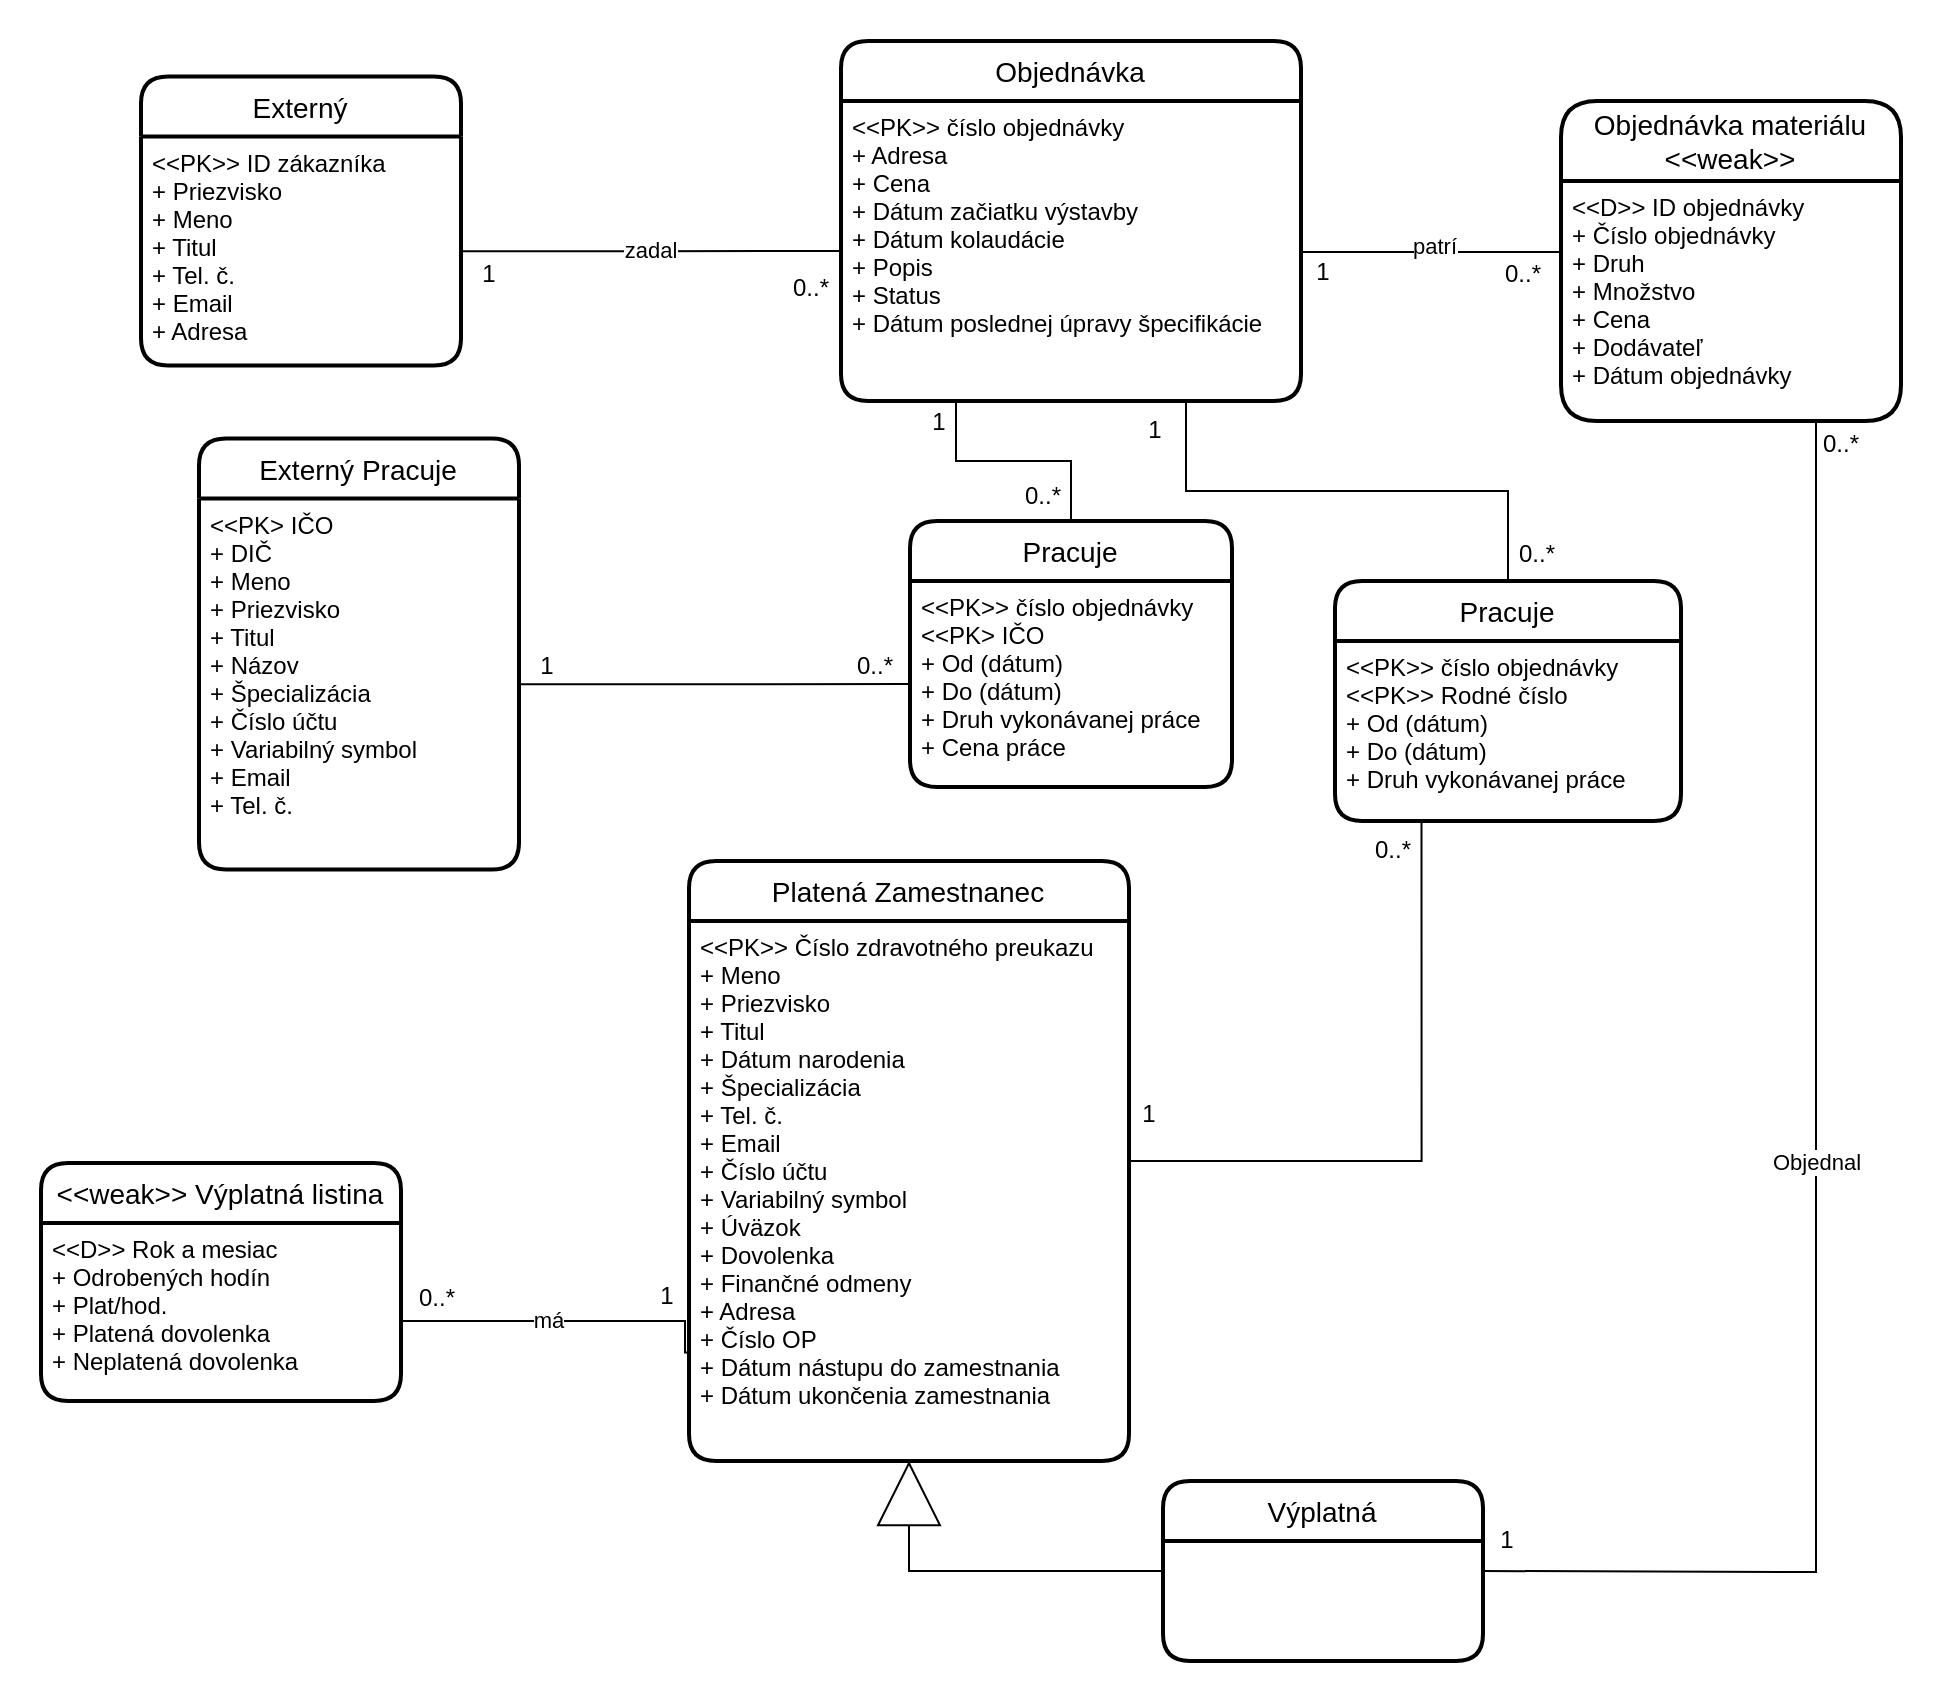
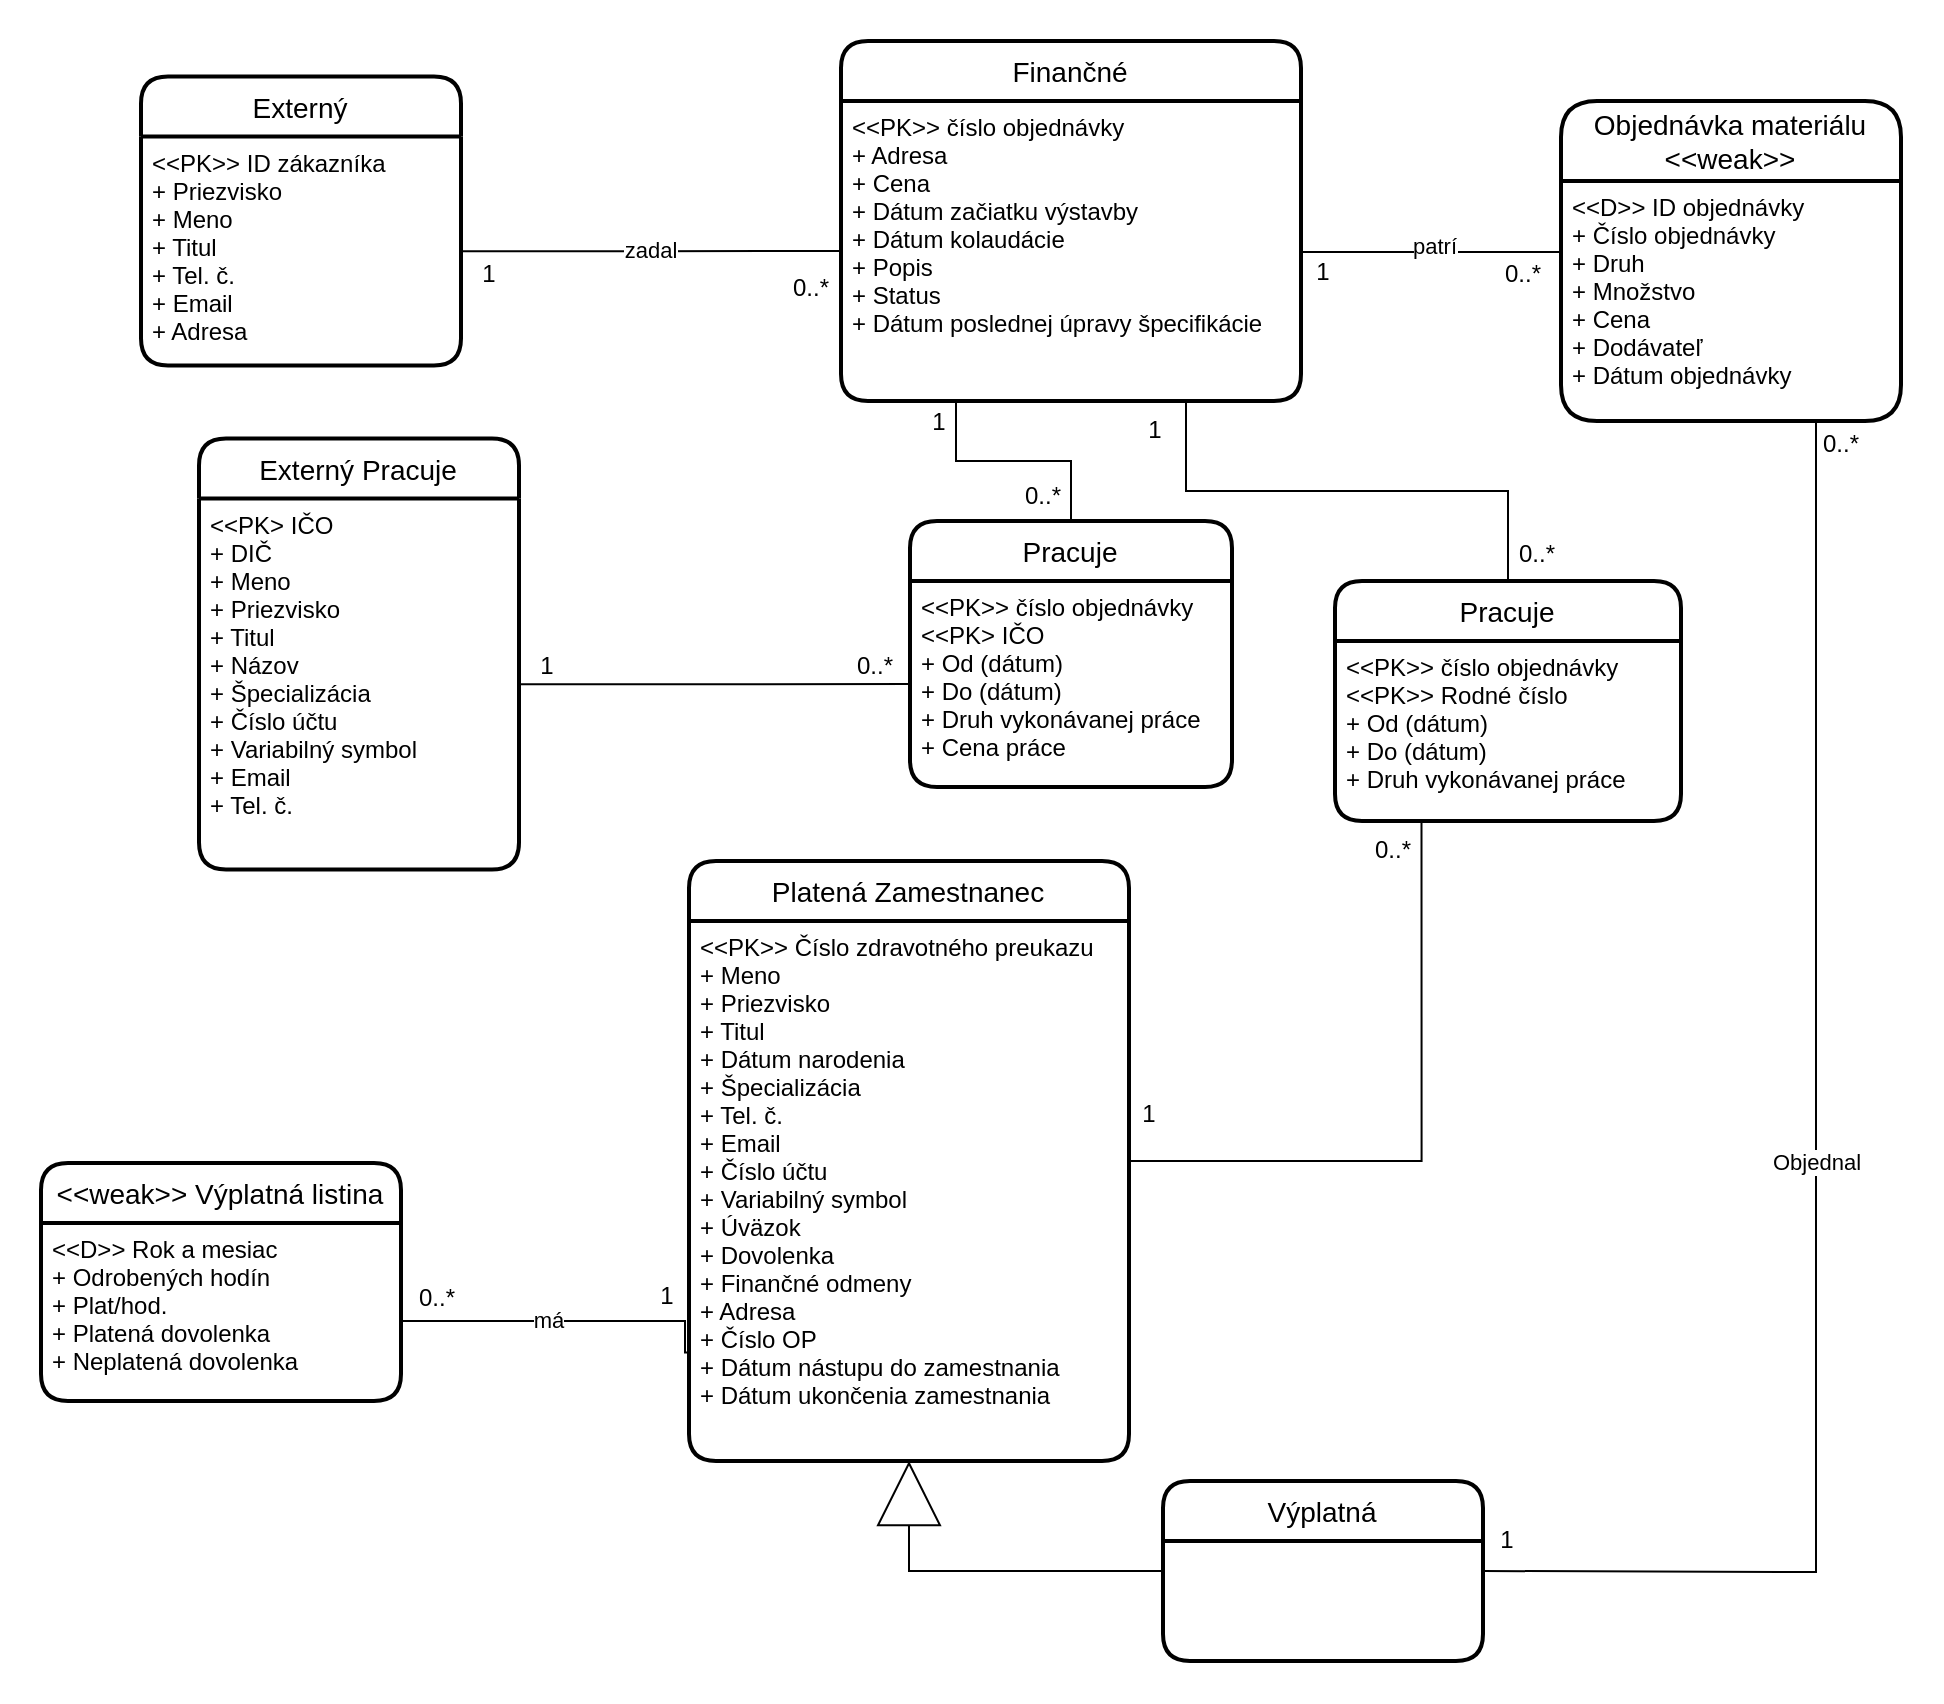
node "Objednávka": label "Objednávka" -> "Finančné"
